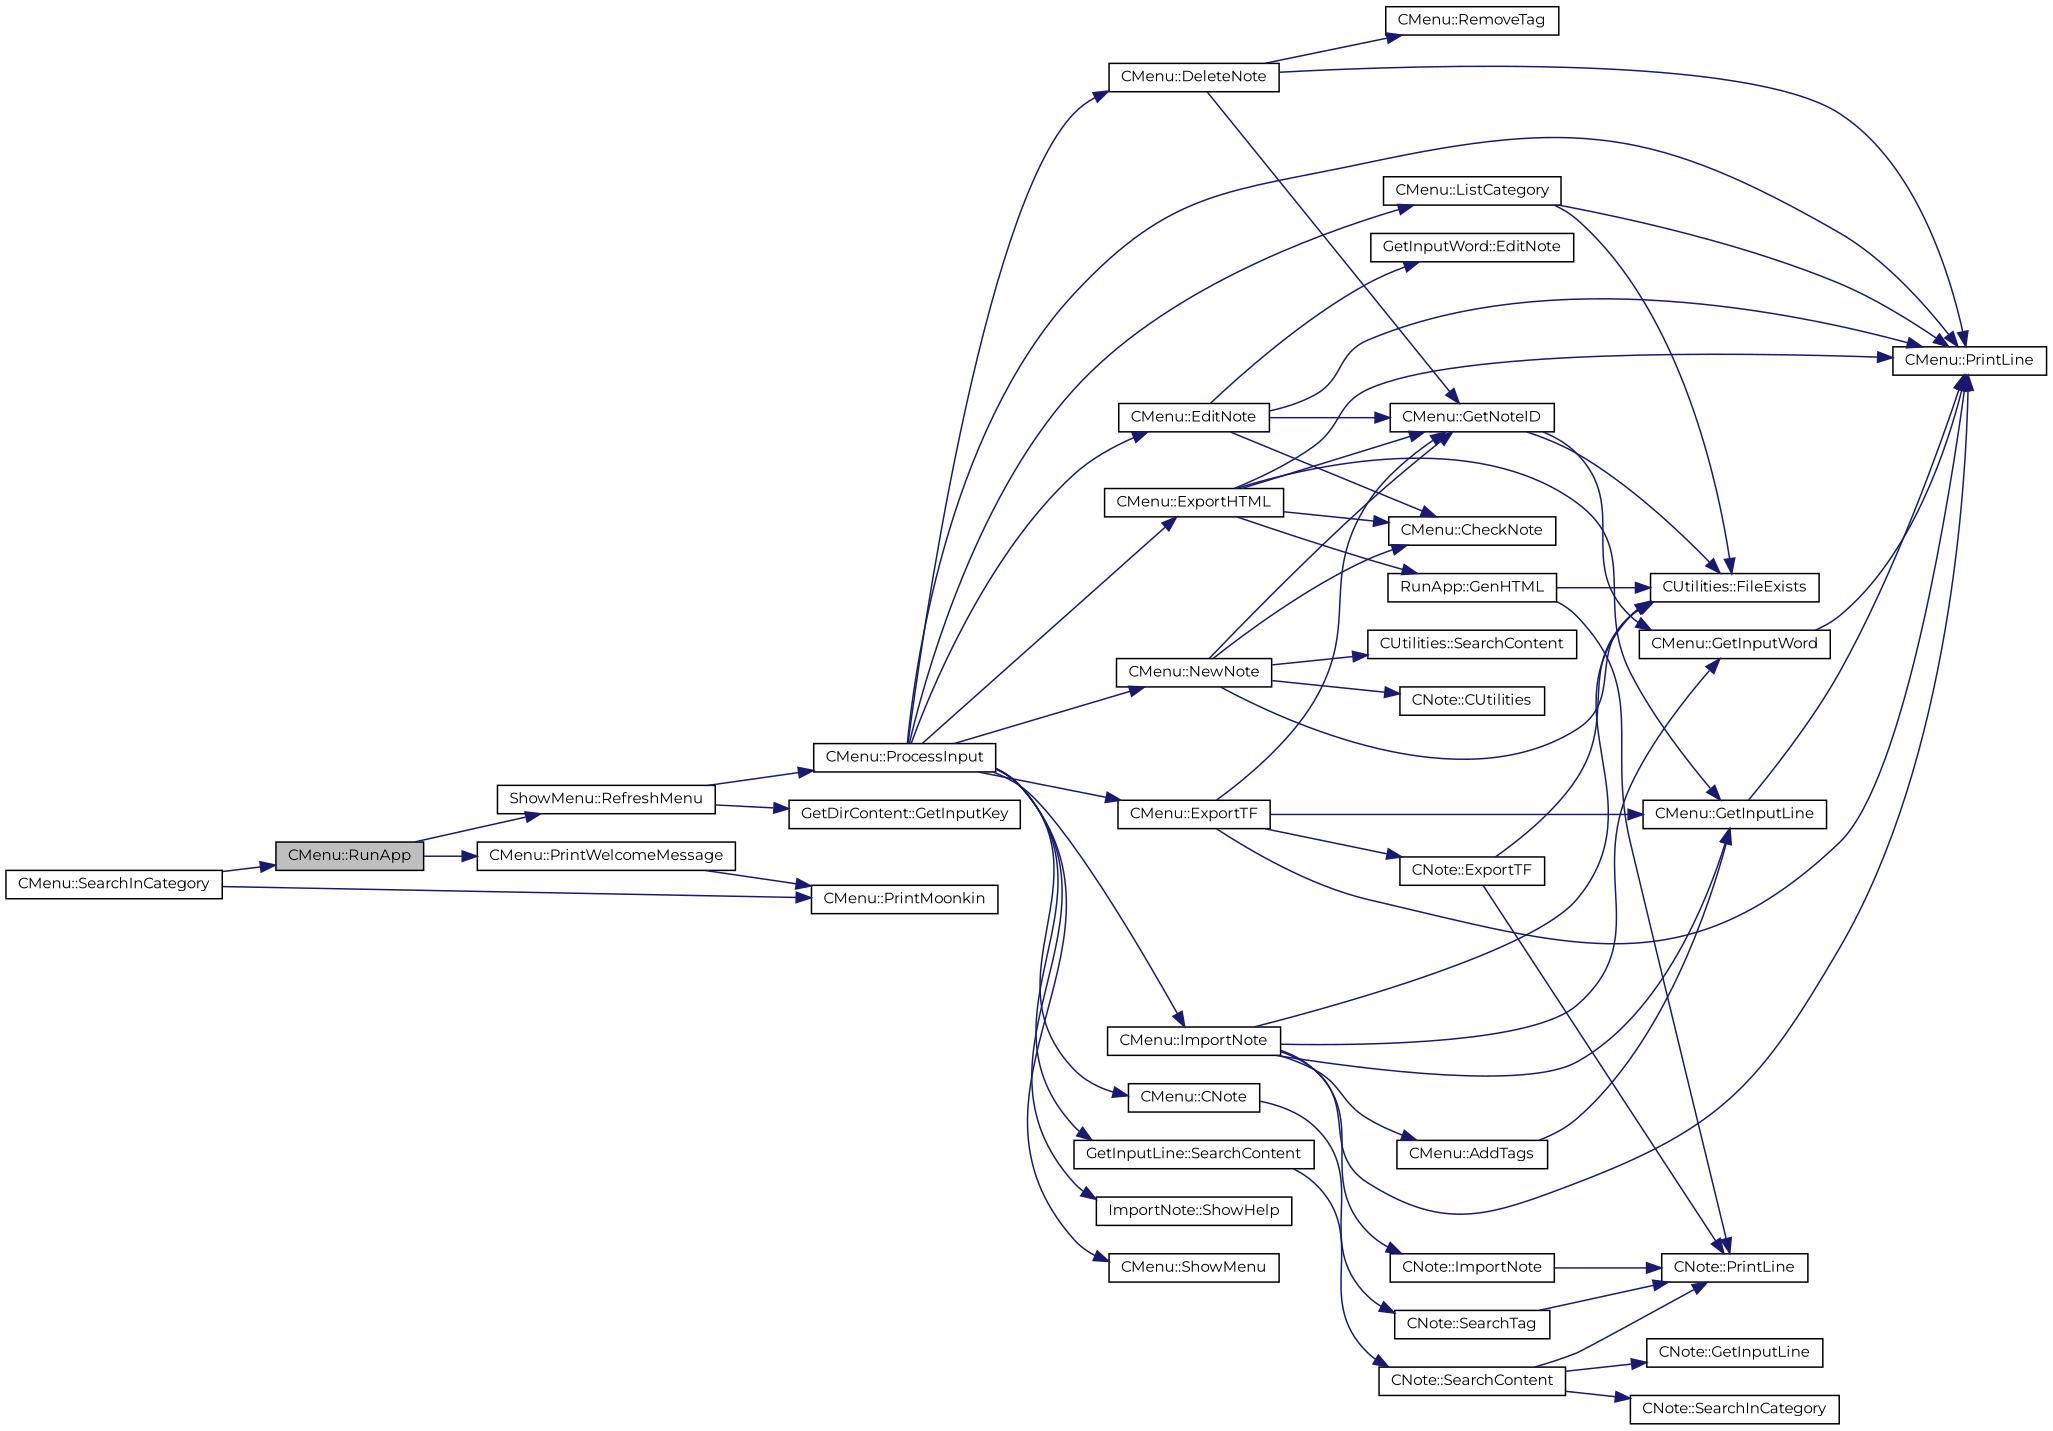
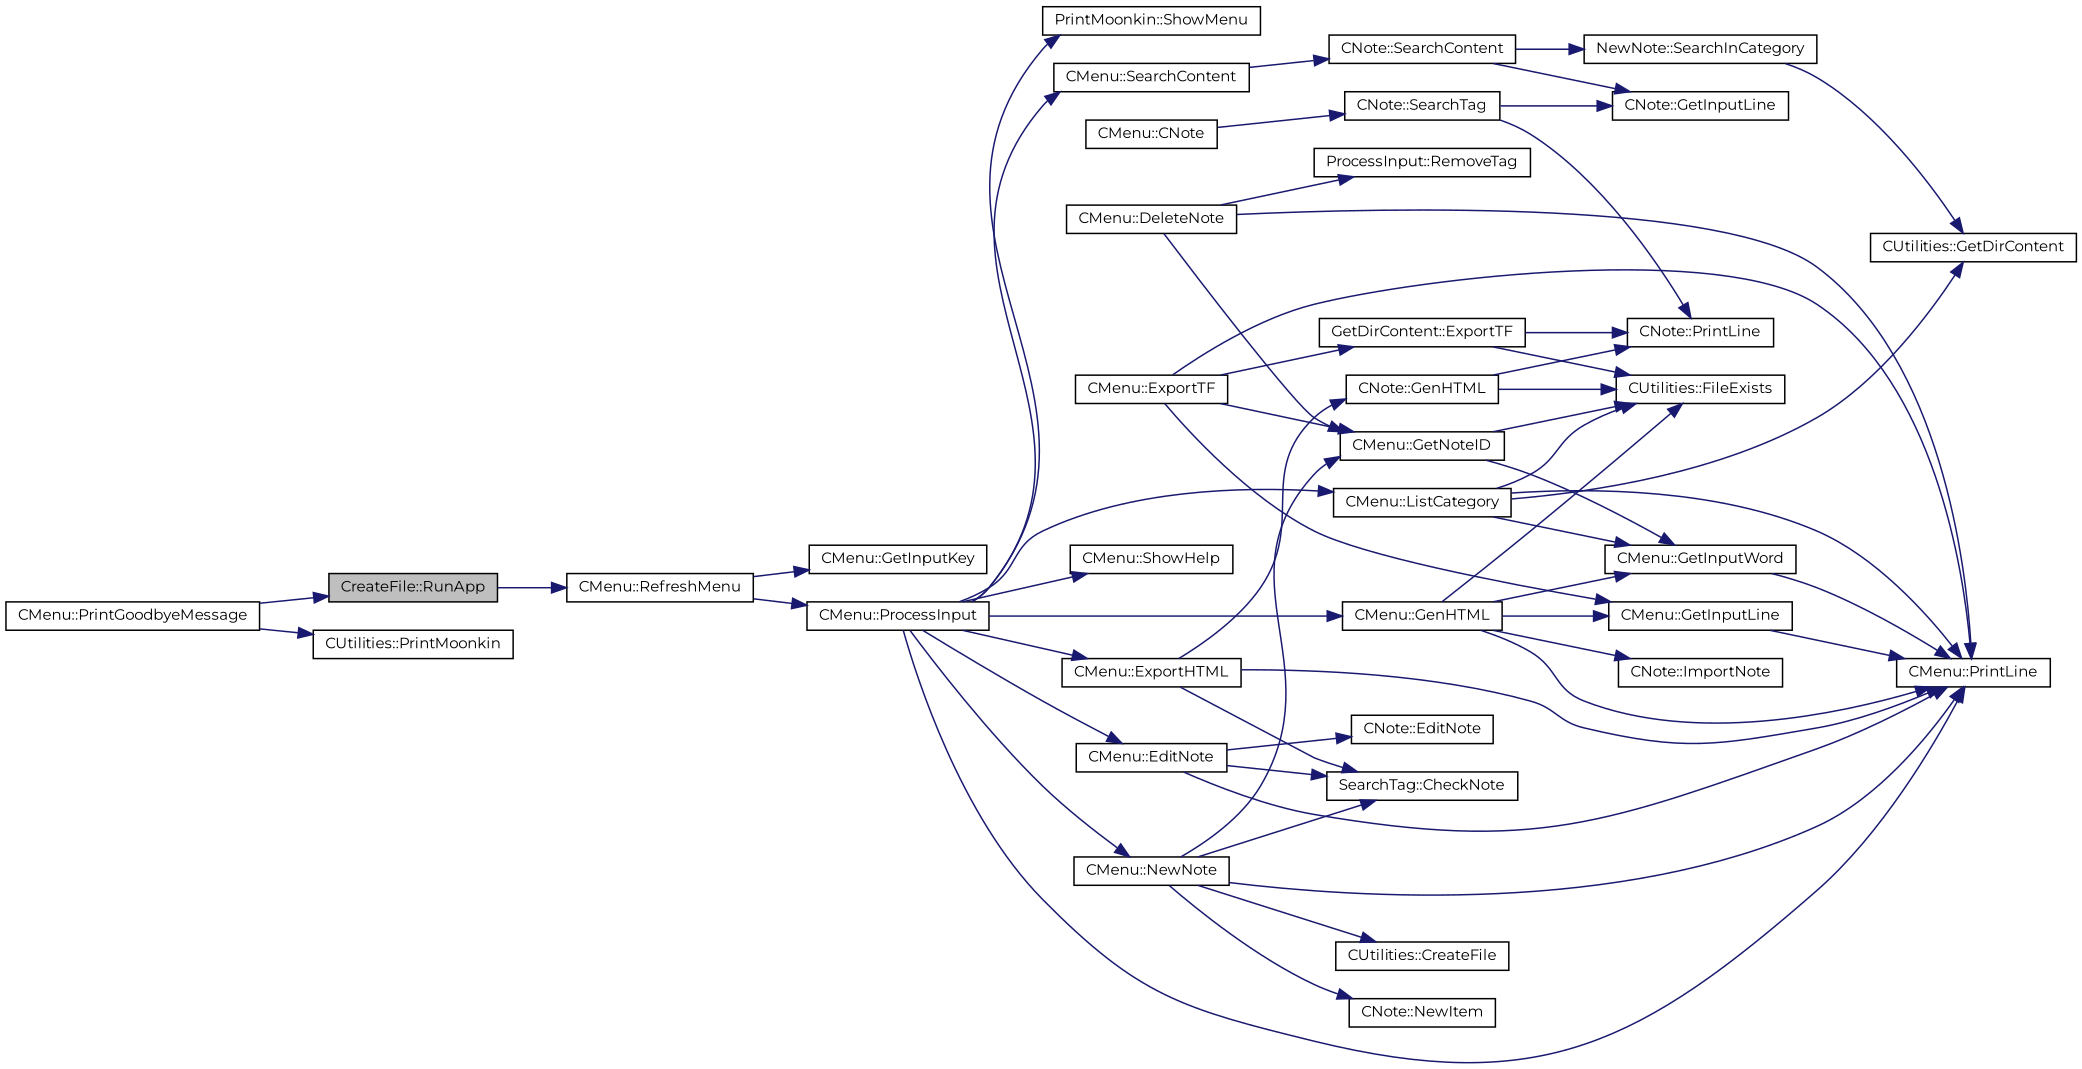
node "CMenu::RemoveTag": label "CMenu::RemoveTag" -> "ProcessInput::RemoveTag"
edge "CNote::SearchTag" -> "CNote::GetInputLine": added
node "GetInputWord::EditNote": label "GetInputWord::EditNote" -> "CNote::EditNote"
node "CUtilities::GetDirContent": added
edge "CMenu::ProcessInput" -> "CMenu::DeleteNote": removed
edge "CMenu::EditNote" -> "CMenu::GetNoteID": removed
edge "CMenu::ExportHTML" -> "CMenu::GetNoteID": removed
edge "CMenu::ExportHTML" -> "CMenu::GetInputLine": removed
edge "CMenu::ListCategory" -> "CMenu::GetInputWord": added
node "CMenu::CheckNote": label "CMenu::CheckNote" -> "SearchTag::CheckNote"
node "RunApp::GenHTML": label "RunApp::GenHTML" -> "CNote::GenHTML"
node "CUtilities::SearchContent": label "CUtilities::SearchContent" -> "CUtilities::CreateFile"
node "CNote::CUtilities": label "CNote::CUtilities" -> "CNote::NewItem"
edge "CMenu::NewNote" -> "CUtilities::FileExists": now "CMenu::NewNote" -> "CMenu::PrintLine"
edge "CMenu::ProcessInput" -> "CMenu::ExportTF": removed
node "ShowMenu::RefreshMenu": label "ShowMenu::RefreshMenu" -> "CMenu::RefreshMenu"
node "GetDirContent::GetInputKey": label "GetDirContent::GetInputKey" -> "CMenu::GetInputKey"
node "CMenu::RunApp": label "CMenu::RunApp" -> "CreateFile::RunApp"
node "CMenu::PrintWelcomeMessage": removed
node "CNote::ExportTF": label "CNote::ExportTF" -> "GetDirContent::ExportTF"
node "CMenu::SearchInCategory": label "CMenu::SearchInCategory" -> "CMenu::PrintGoodbyeMessage"
node "CMenu::PrintMoonkin": label "CMenu::PrintMoonkin" -> "CUtilities::PrintMoonkin"
edge "CMenu::ProcessInput" -> "CMenu::CNote": removed
node "CMenu::ImportNote": label "CMenu::ImportNote" -> "CMenu::GenHTML"
node "GetInputLine::SearchContent": label "GetInputLine::SearchContent" -> "CMenu::SearchContent"
node "CMenu::AddTags": removed
node "ImportNote::ShowHelp": label "ImportNote::ShowHelp" -> "CMenu::ShowHelp"
node "CMenu::ShowMenu": label "CMenu::ShowMenu" -> "PrintMoonkin::ShowMenu"
edge "CNote::ImportNote" -> "CNote::PrintLine": removed
edge "CNote::SearchContent" -> "CNote::PrintLine": removed
node "CNote::SearchInCategory": label "CNote::SearchInCategory" -> "NewNote::SearchInCategory"
